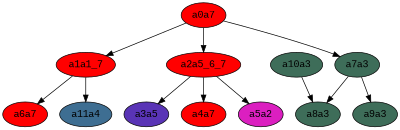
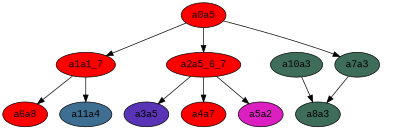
node "a0a7": label "a0a7" -> "a0a5"
node "a6a7": label "a6a7" -> "a6a8"
node "a9a3": removed
